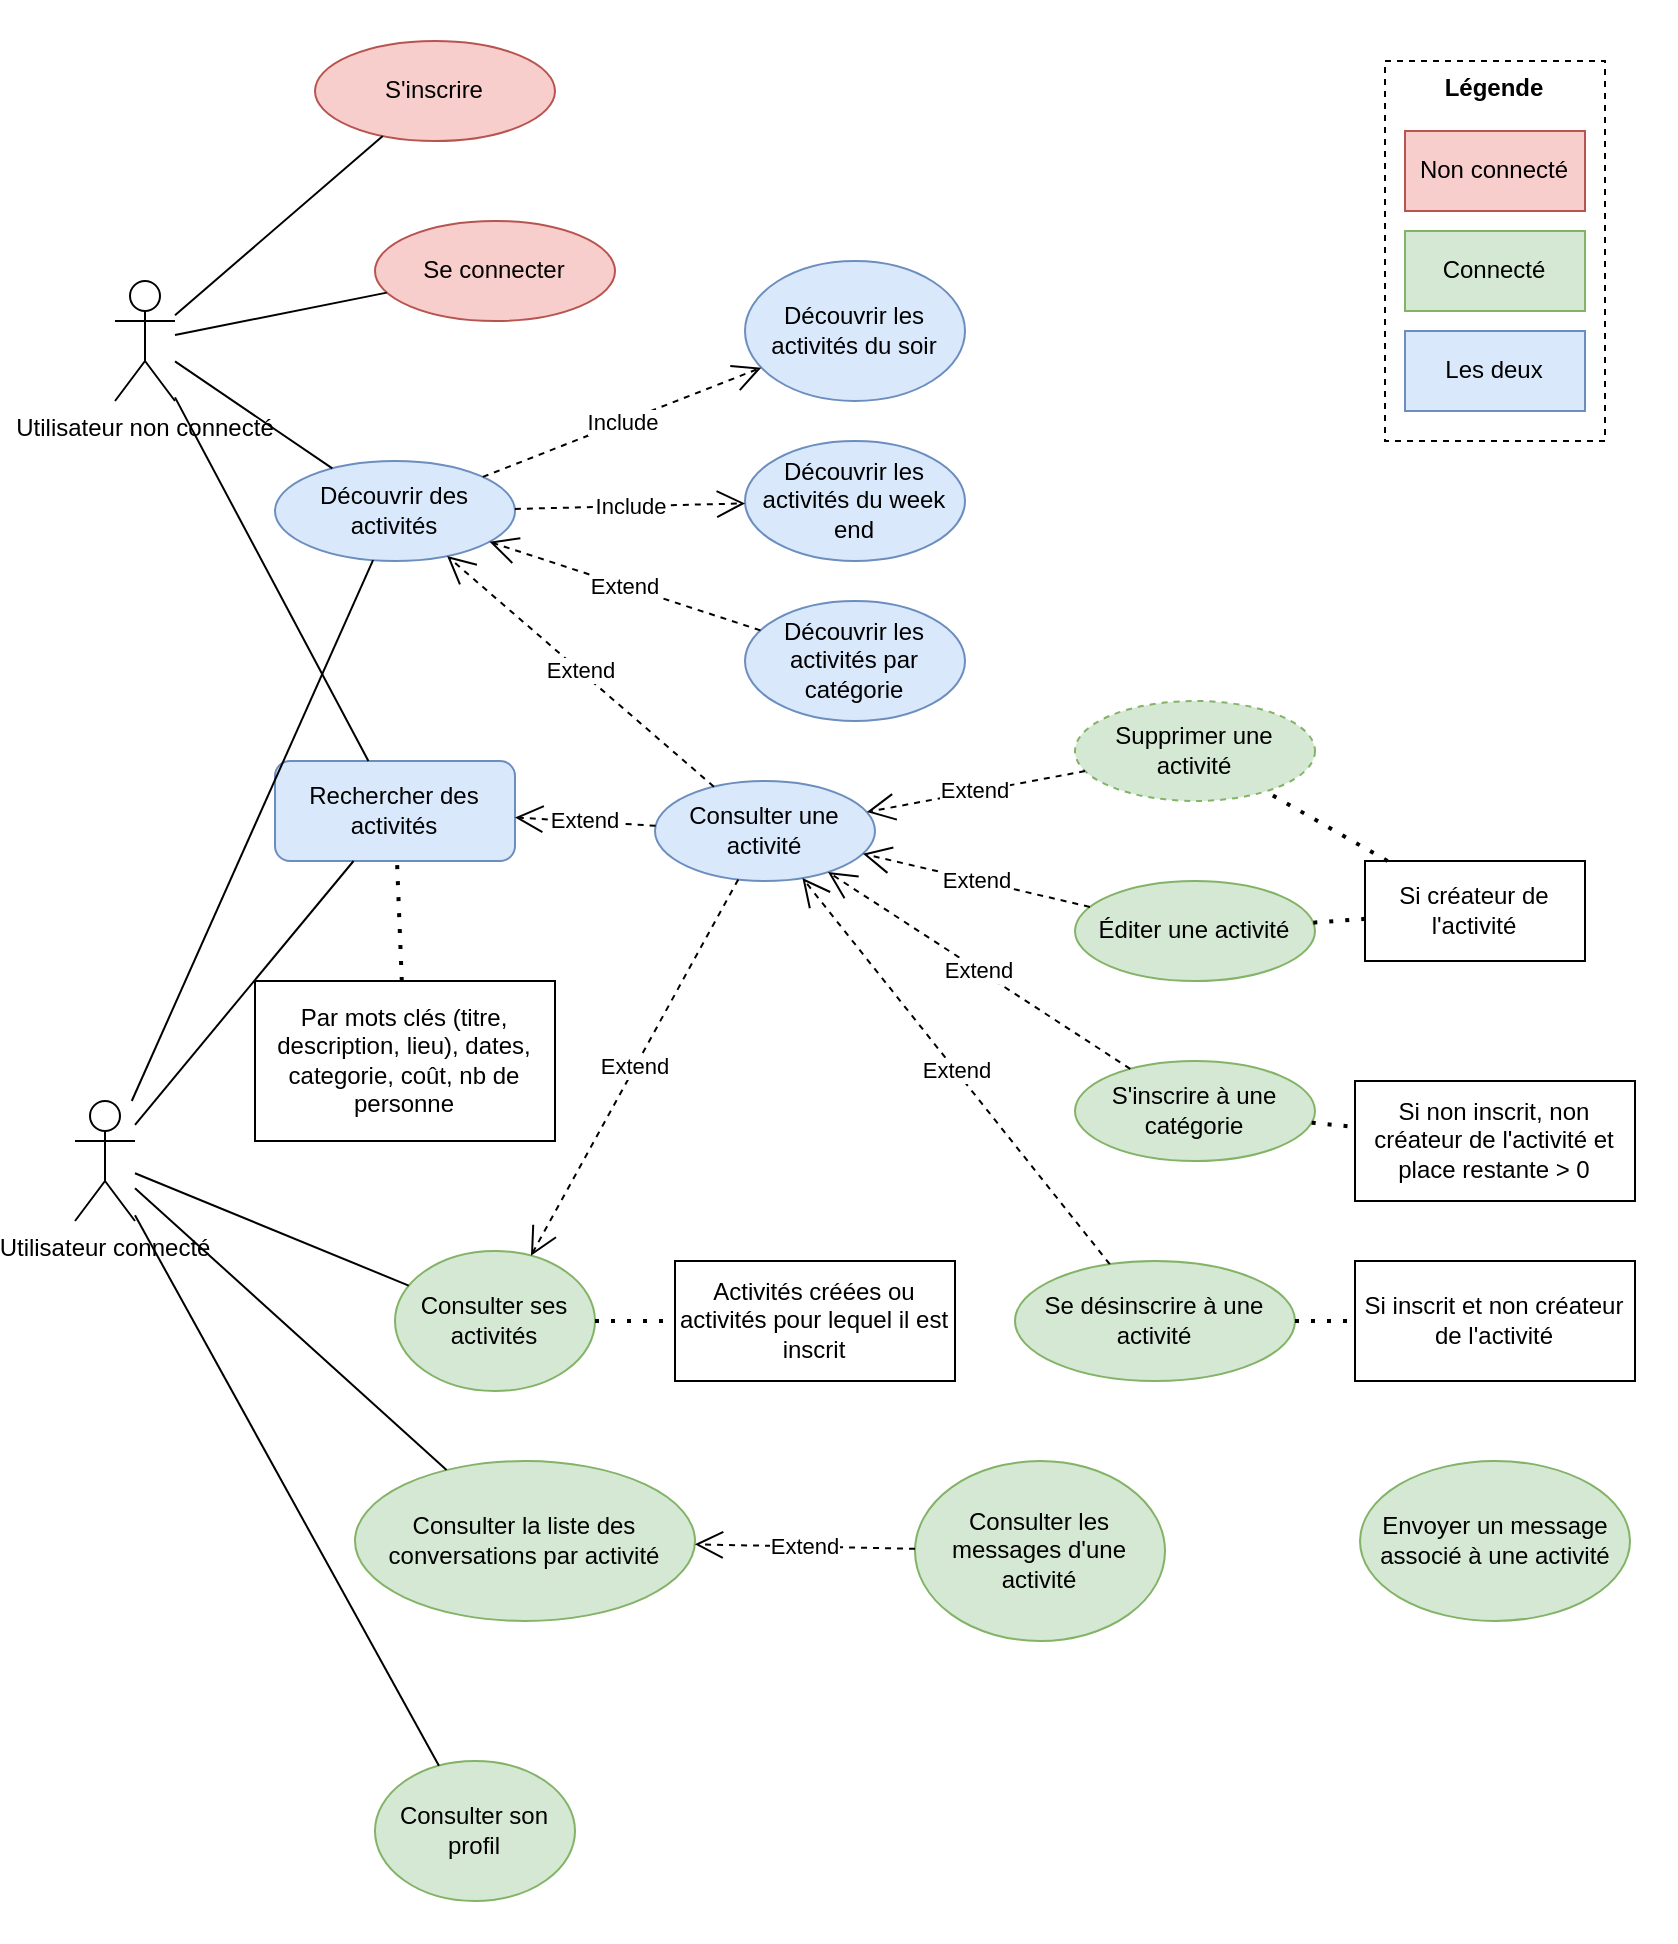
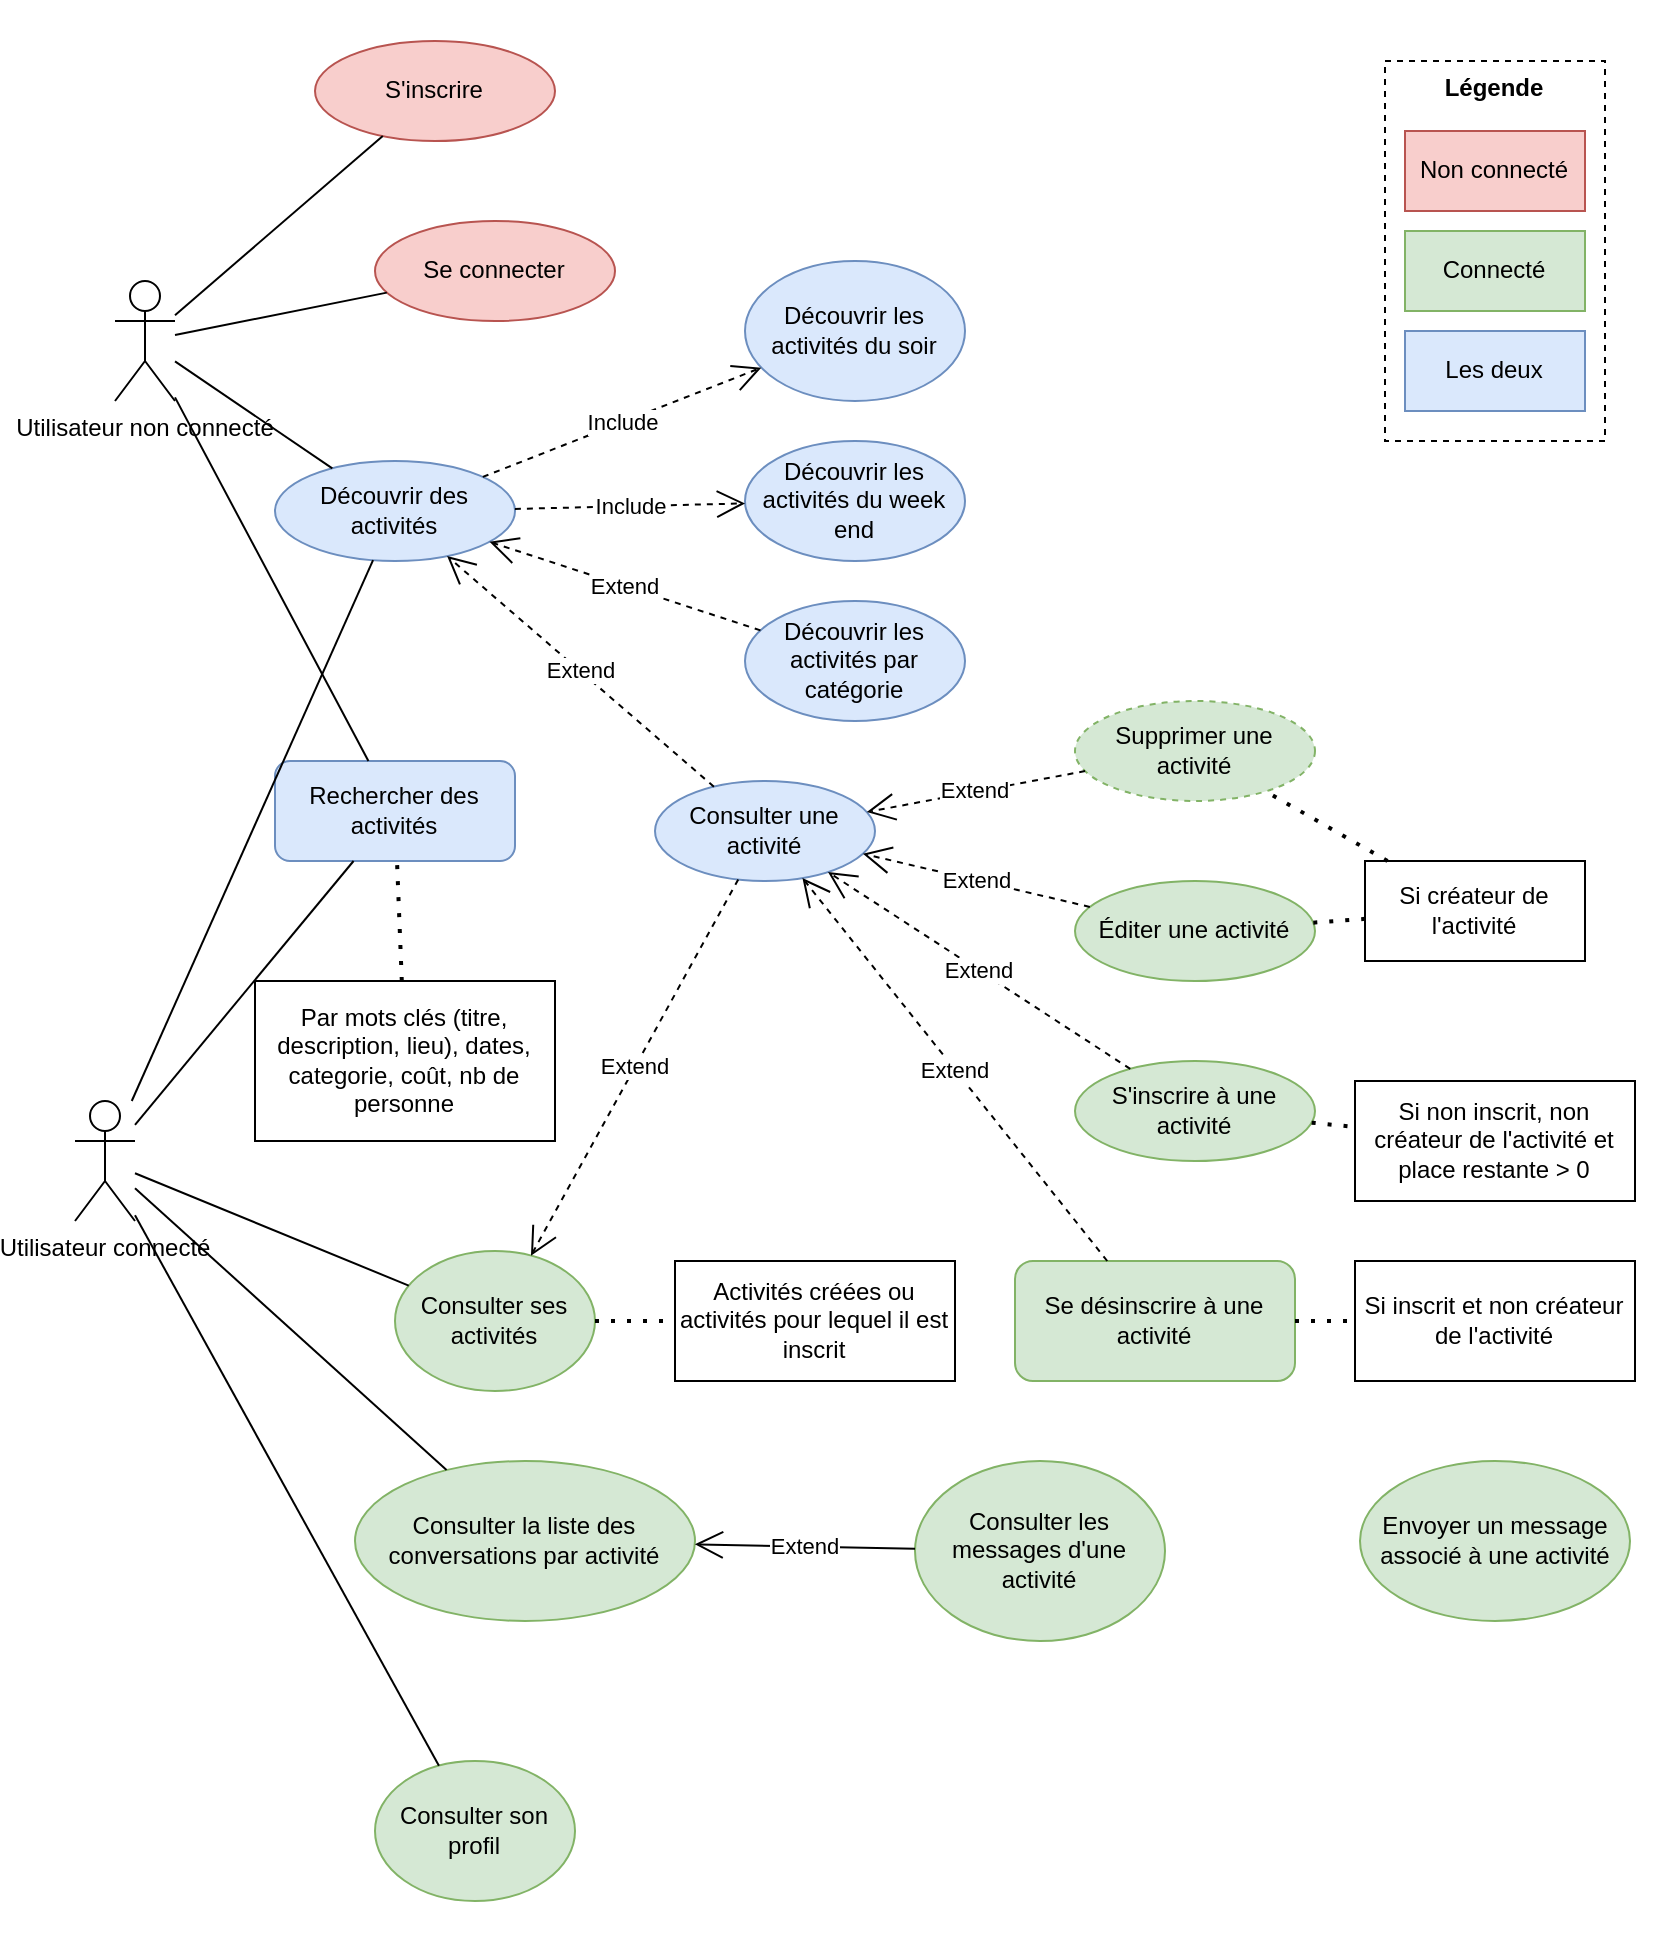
edge "Consulter une activité" -> "Rechercher des activités": removed, label "Extend"
node "S'inscrire à une catégorie": label "S'inscrire à une catégorie" -> "S'inscrire à une activité"
node "Se désinscrire à une activité": shape ellipse -> rounded rectangle
edge "Consulter les messages d'une activité" -> "Consulter la liste des conversations par activité": style dashed -> solid
